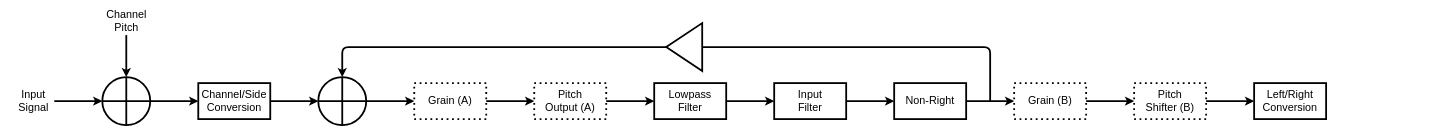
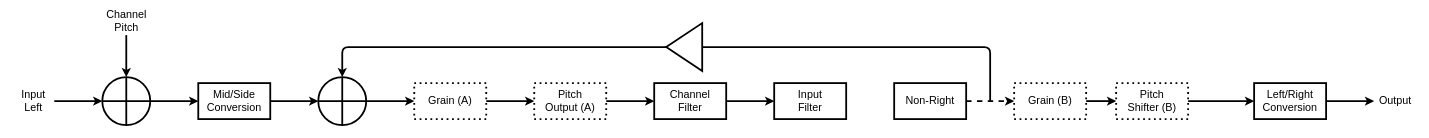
node "Input Signal": label "Input Signal" -> "Input Left"
node "Channel/Side Conversion": label "Channel/Side Conversion" -> "Mid/Side Conversion"
node "Lowpass Filter": label "Lowpass Filter" -> "Channel Filter"
edge "Input Filter" -> "Non-Right": removed
edge "Non-Right" -> "Grain (B)": style solid -> dashed
node "Pitch Shifter (B)": moved (1170, 101) -> (1152, 101)
edge "Left/Right Conversion" -> "Output": added
node "Output": added
